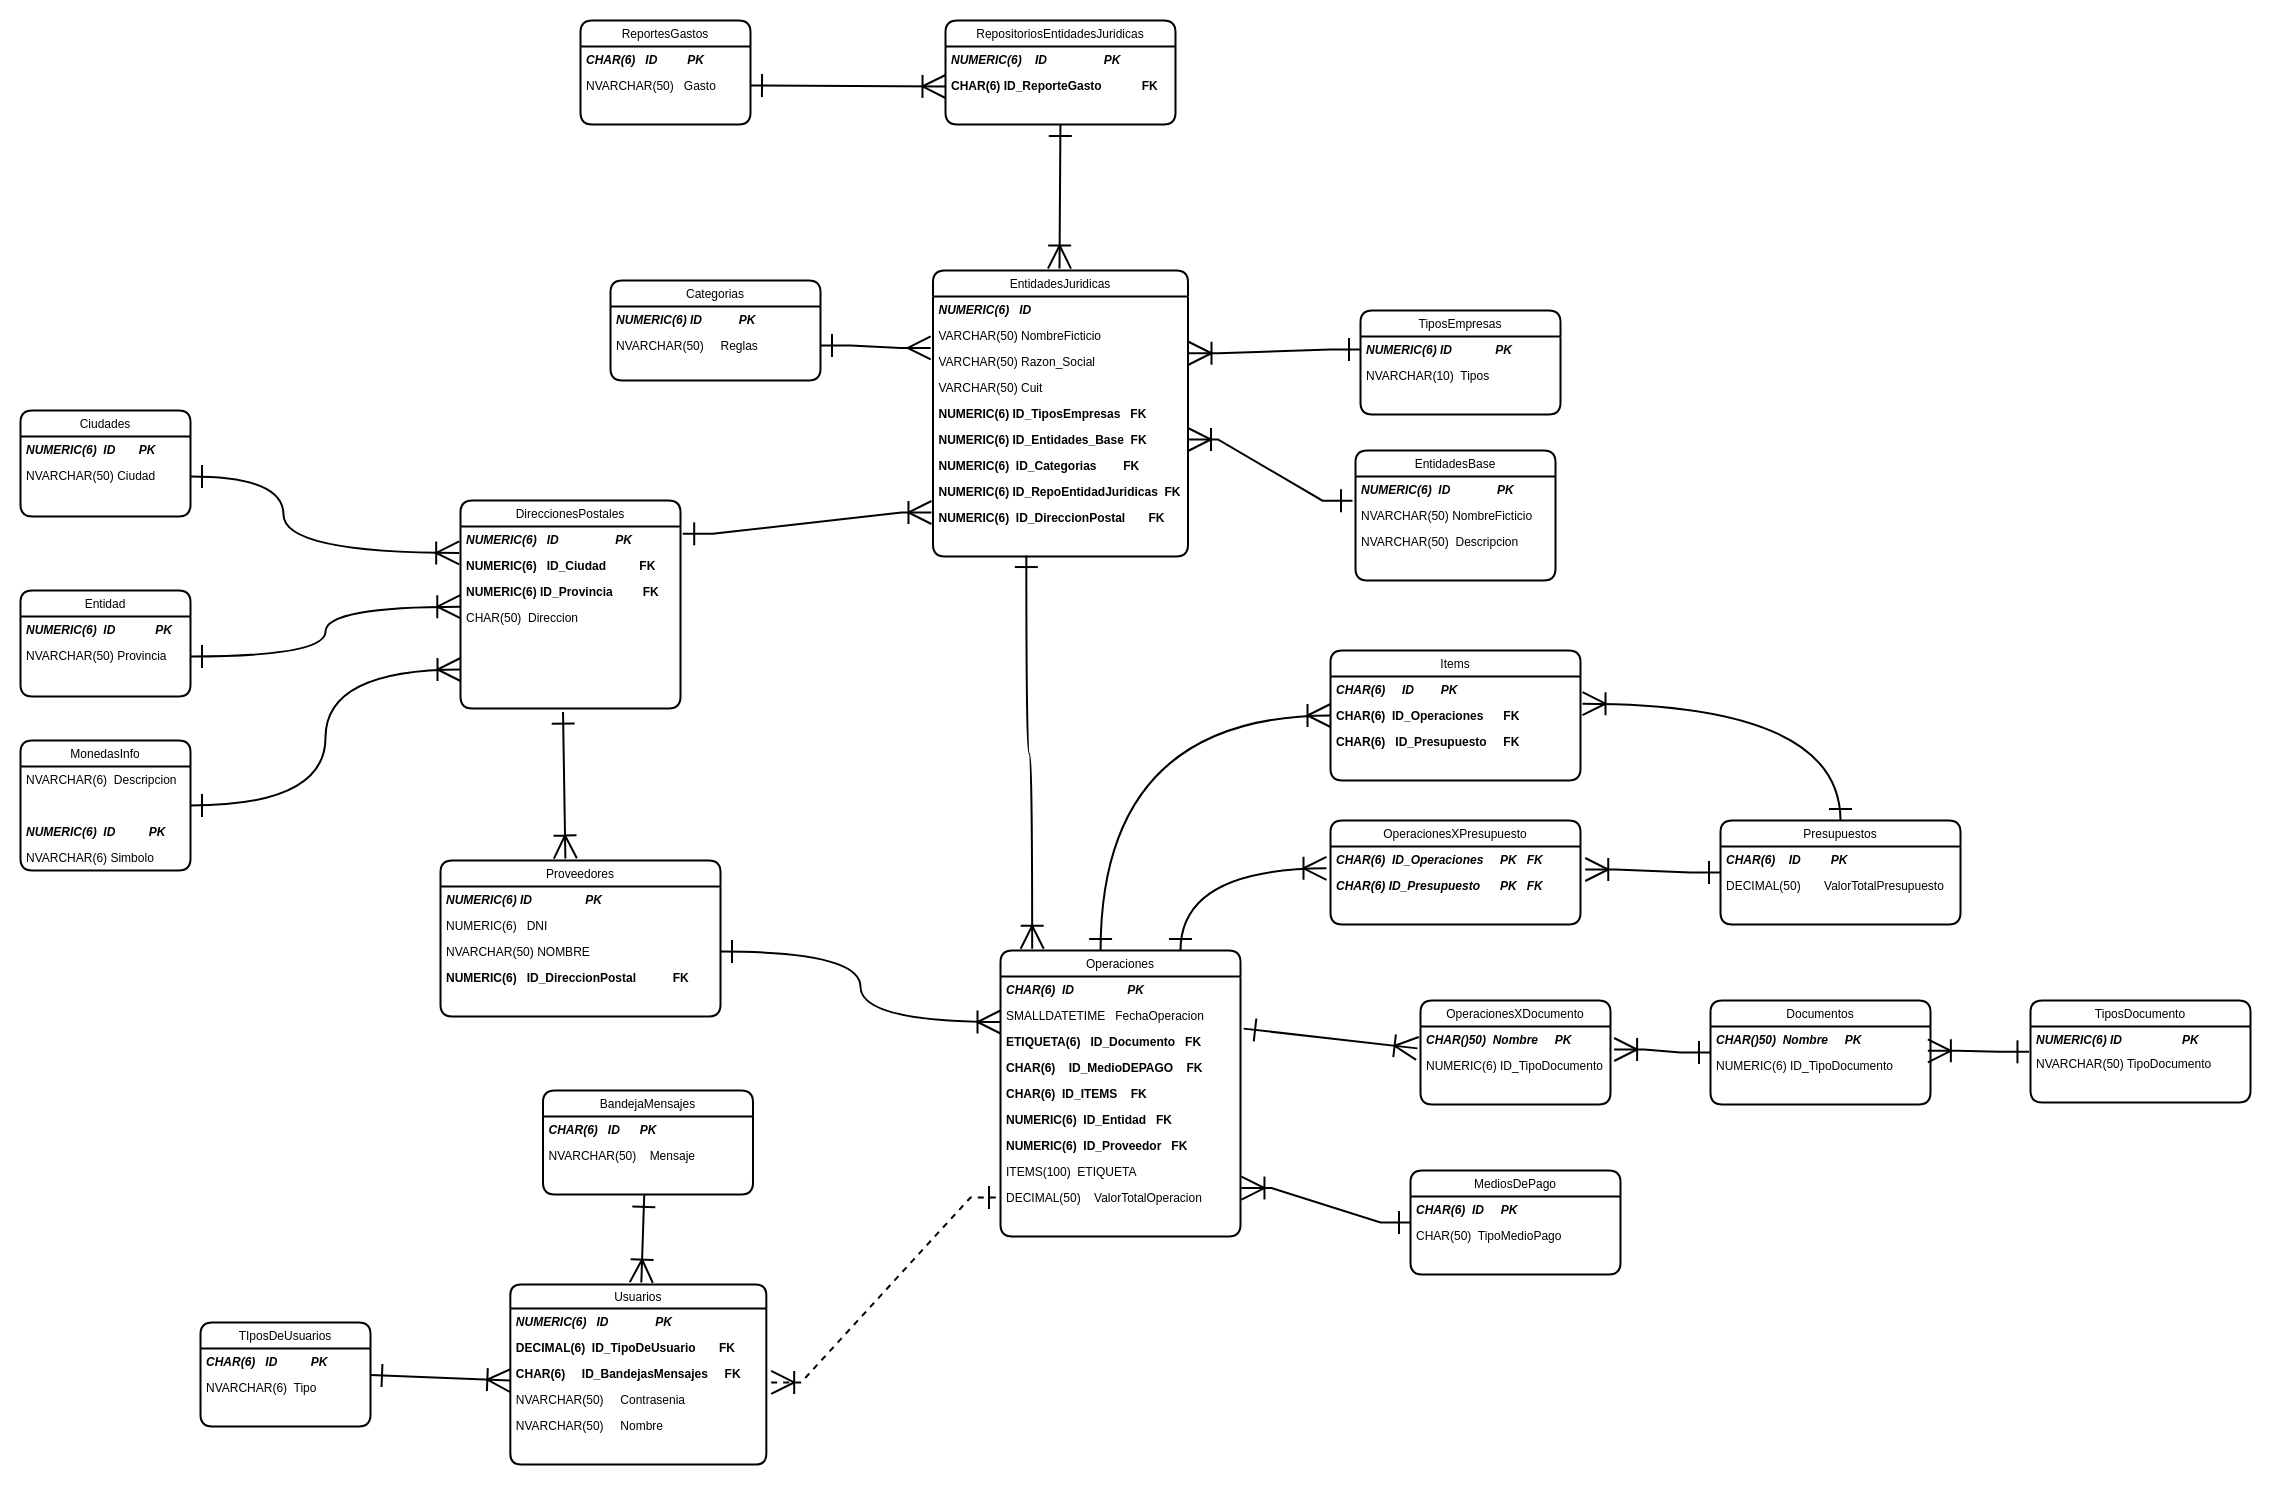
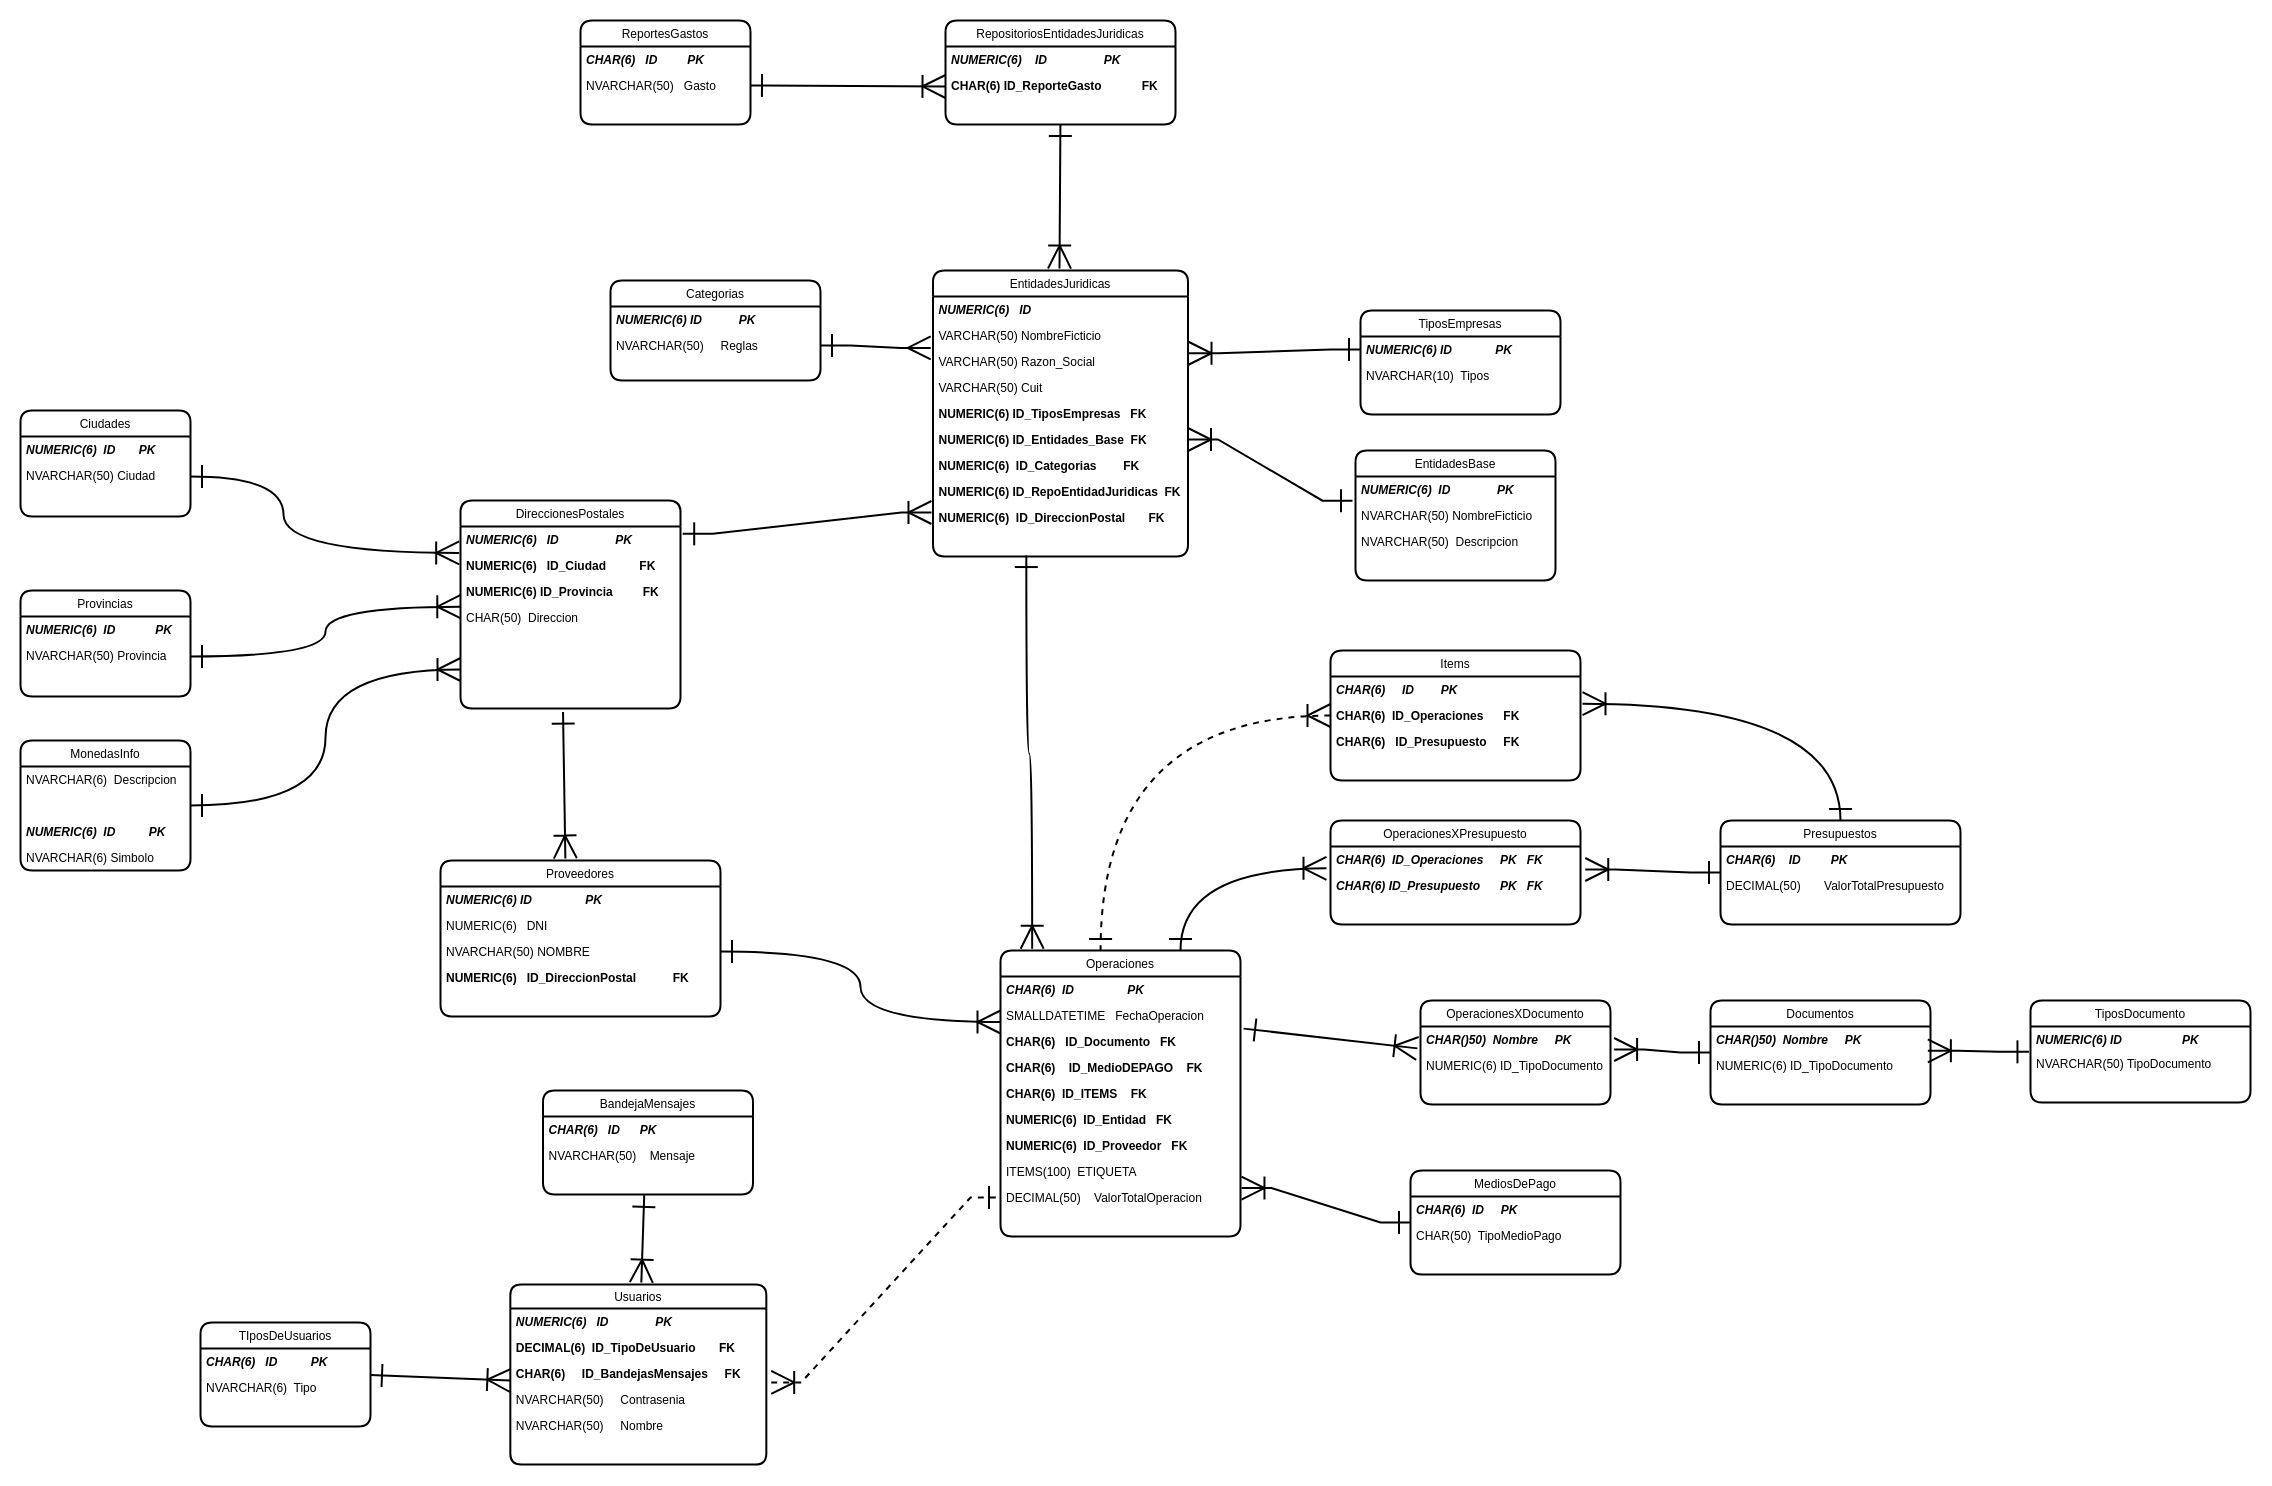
node "Entidad": label "Entidad" -> "Provincias"
edge "Items" -- "Operaciones": style solid -> dashed
node "ETIQUETA(6) ID_Documento FK": label "ETIQUETA(6) ID_Documento FK" -> "CHAR(6) ID_Documento FK"
